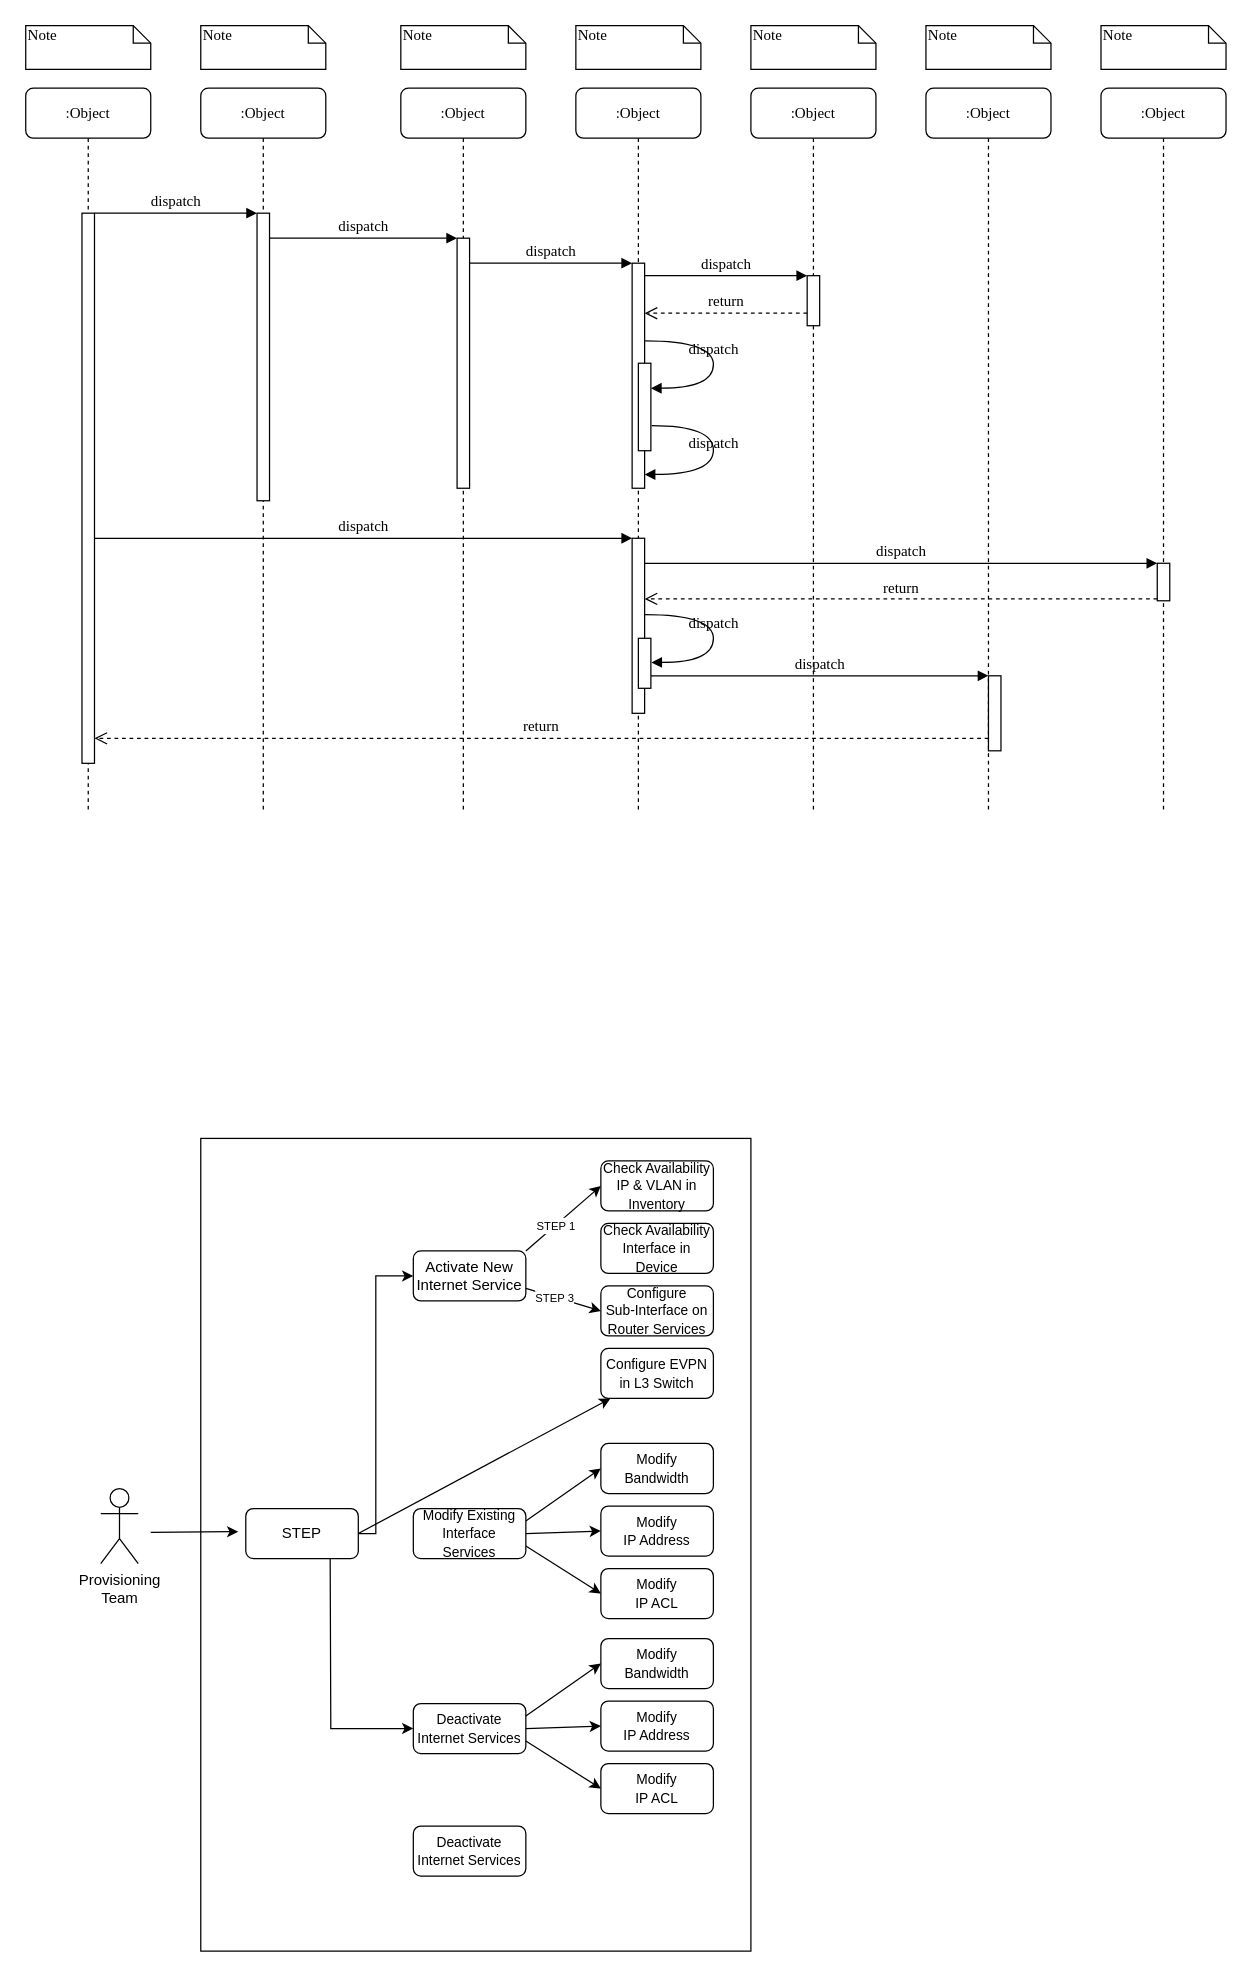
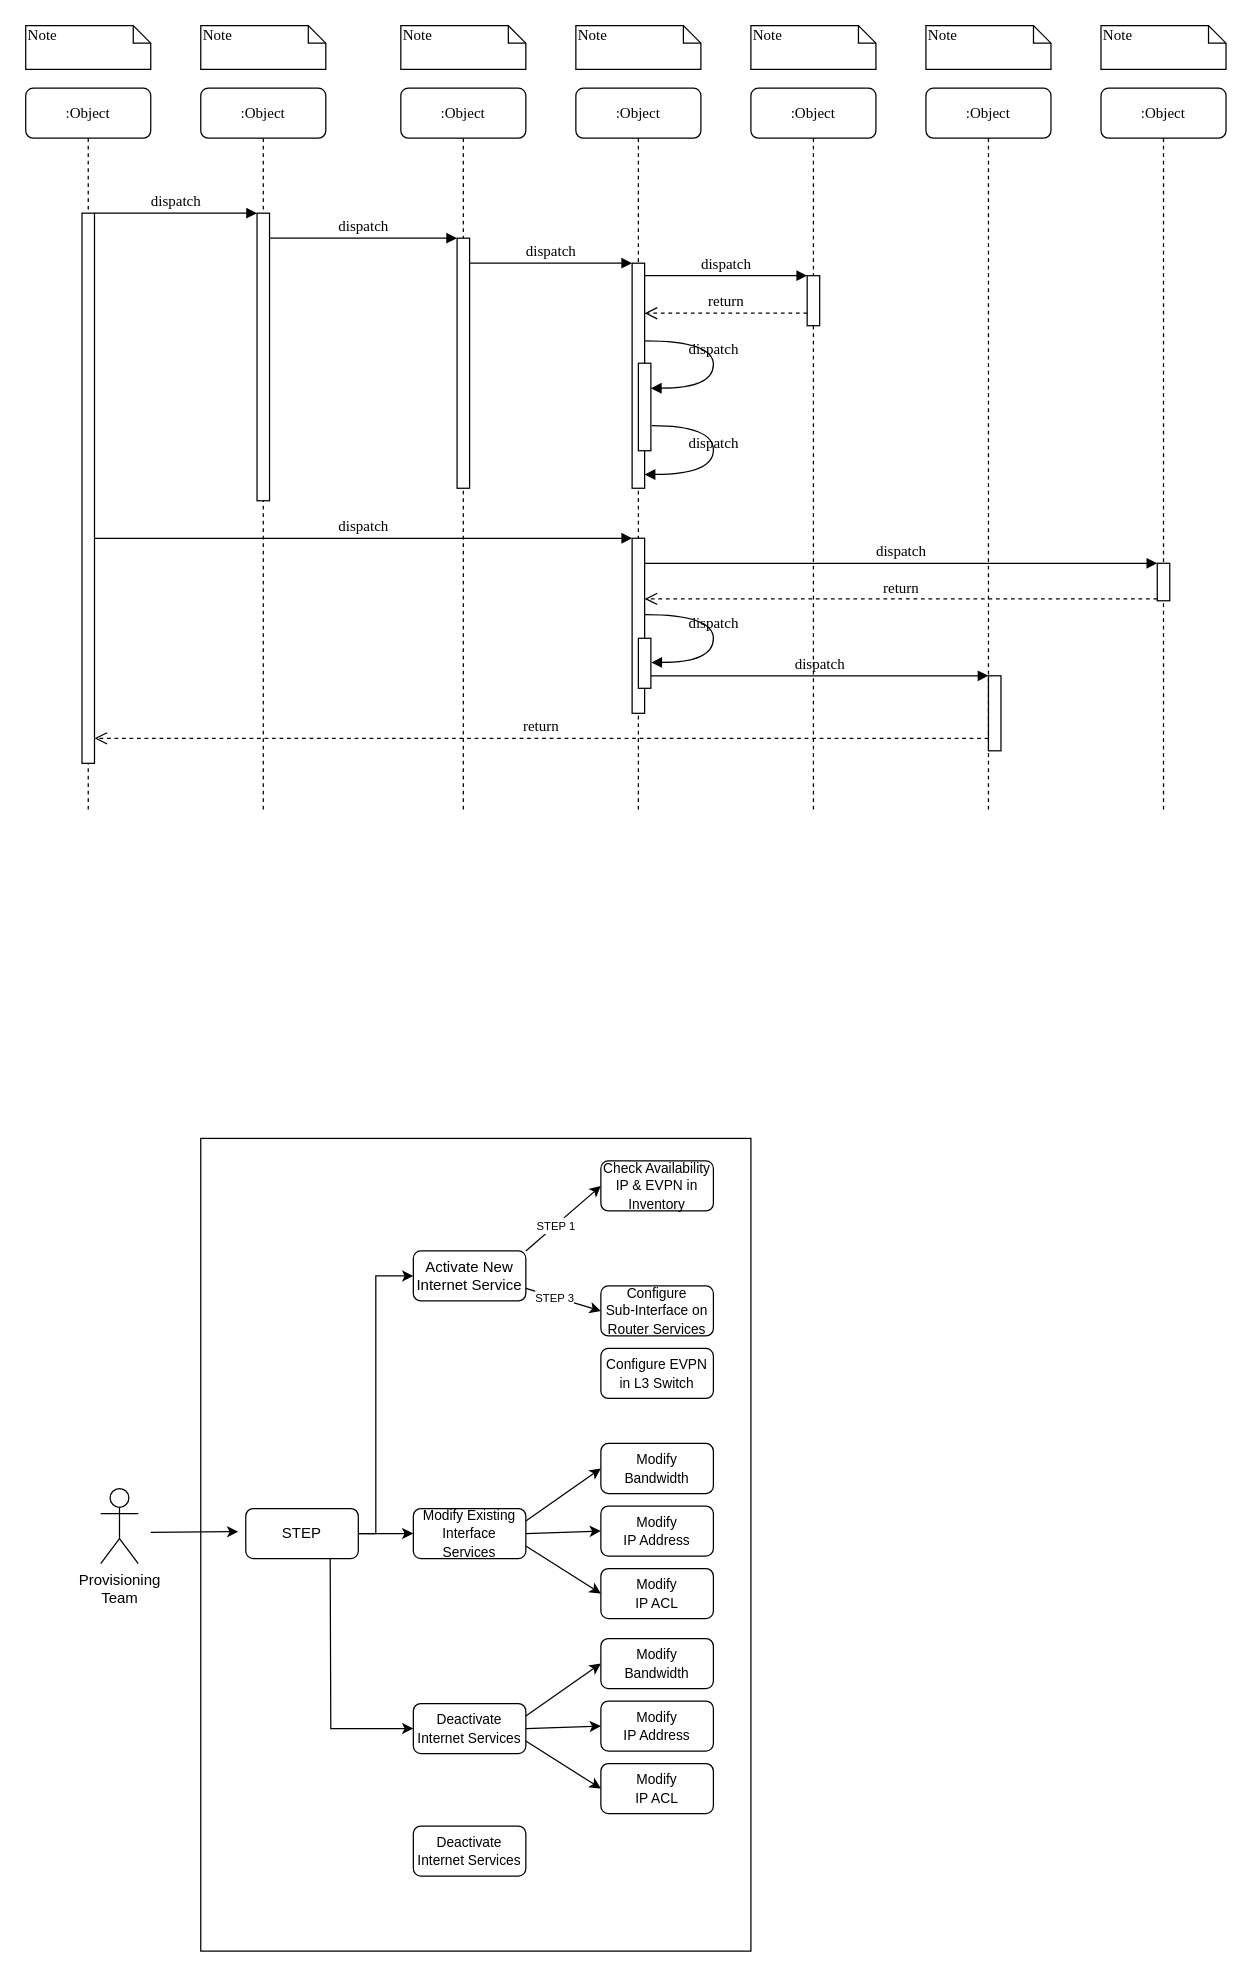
node "Check Availability IP & VLAN in Inventory": label "Check Availability IP & VLAN in Inventory" -> "Check Availability IP & EVPN in Inventory"
node "Check Availability Interface in Device": removed
edge "STEP" -> "Configure EVPN in L3 Switch": now "STEP" -> "Modify Existing Interface Services"
